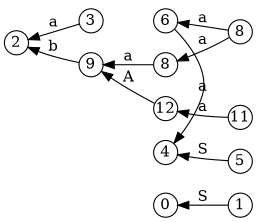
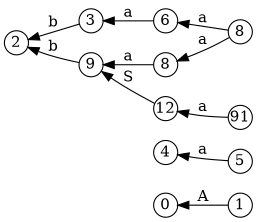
edge "3" -> "2": label "a" -> "b"
edge "12" -> "9": label "A" -> "S"
edge "6" -> "4": now "6" -> "3"
node "11": label "11" -> "91"
edge "5" -> "4": label "S" -> "a"
edge "1" -> "0": label "S" -> "A"
